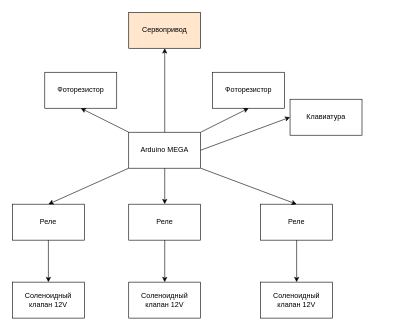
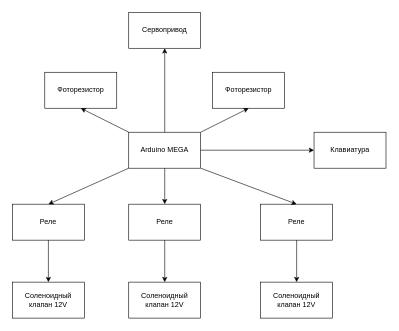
node "Сервопривод": fillcolor #ffe6cc -> #ffffff
node "Клавиатура": moved (326, 117) -> (350, 150)
